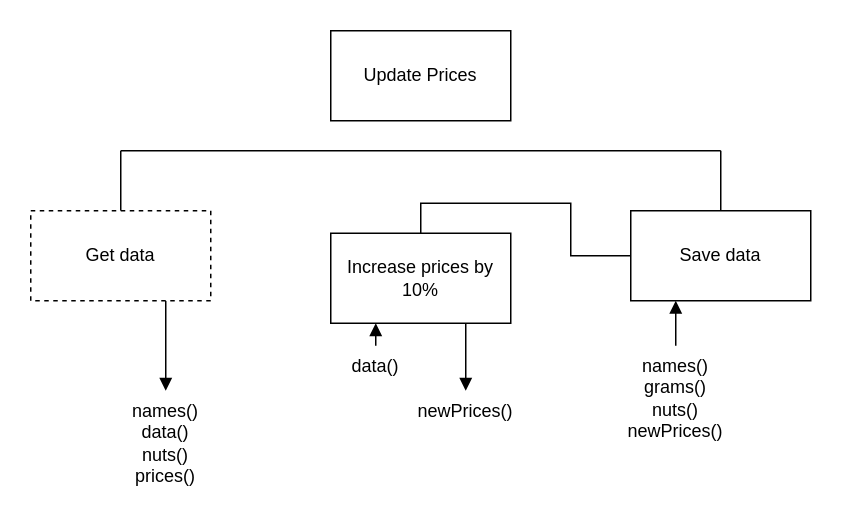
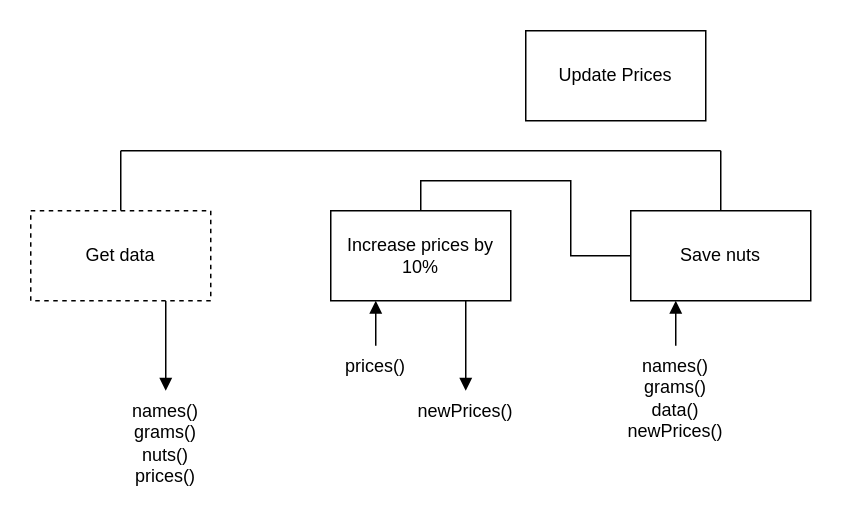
node "Update Prices": moved (421, 76) -> (616, 76)
node "Save data": label "Save data" -> "Save nuts"
node "Increase prices by 10%": moved (421, 278) -> (421, 256)
node "data()": label "data()" -> "prices()"
node "names() grams() nuts() newPrices()": label "names() grams() nuts() newPrices()" -> "names() grams() data() newPrices()"
node "names() data() nuts() prices()": label "names() data() nuts() prices()" -> "names() grams() nuts() prices()"
